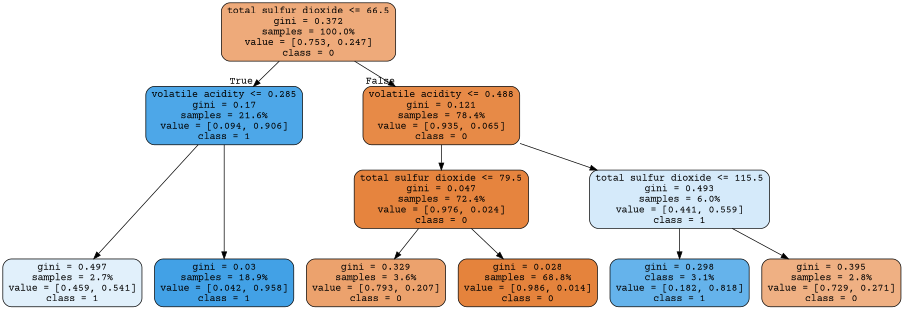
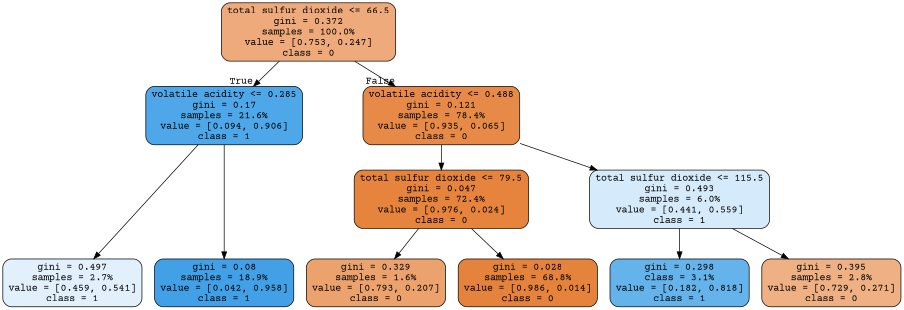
node "gini = 0.03 samples = 18.9% value = [0.042, 0.958] class = 1": label "gini = 0.03 samples = 18.9% value = [0.042, 0.958] class = 1" -> "gini = 0.08 samples = 18.9% value = [0.042, 0.958] class = 1"
node "gini = 0.329 samples = 3.6% value = [0.793, 0.207] class = 0": label "gini = 0.329 samples = 3.6% value = [0.793, 0.207] class = 0" -> "gini = 0.329 samples = 1.6% value = [0.793, 0.207] class = 0"
